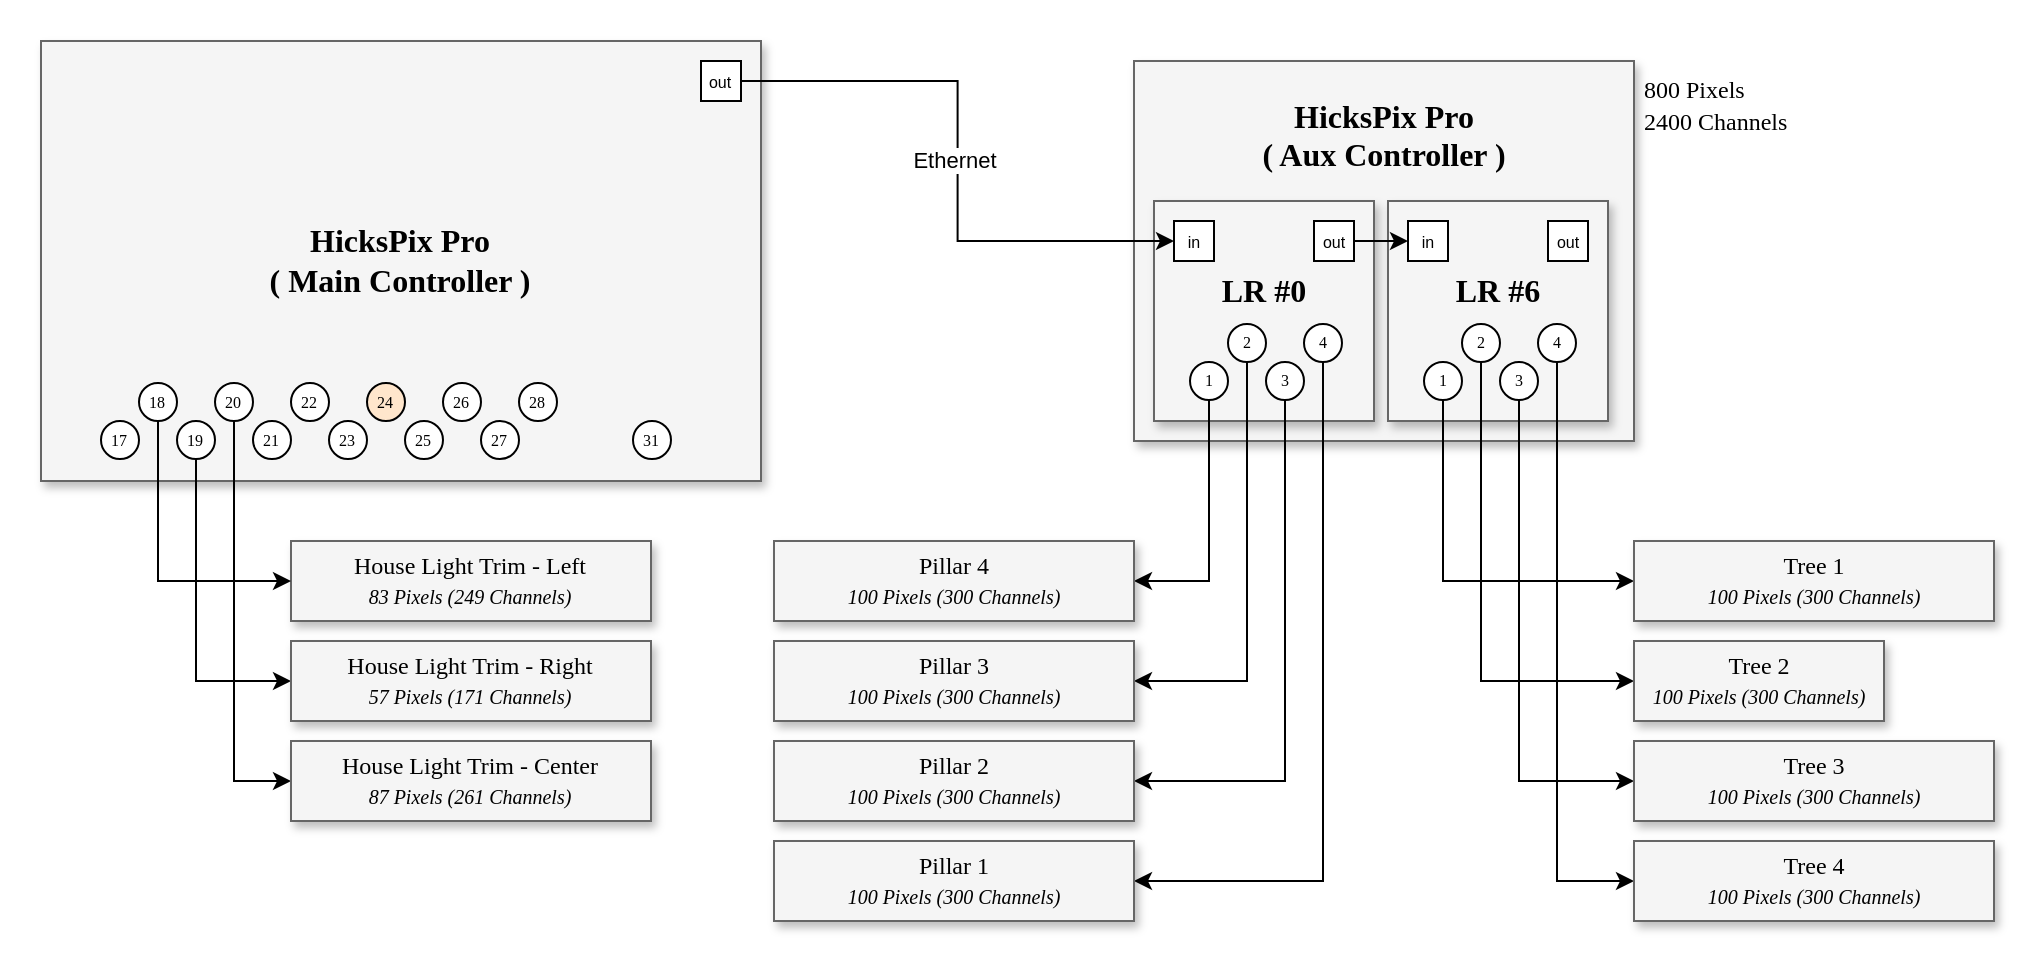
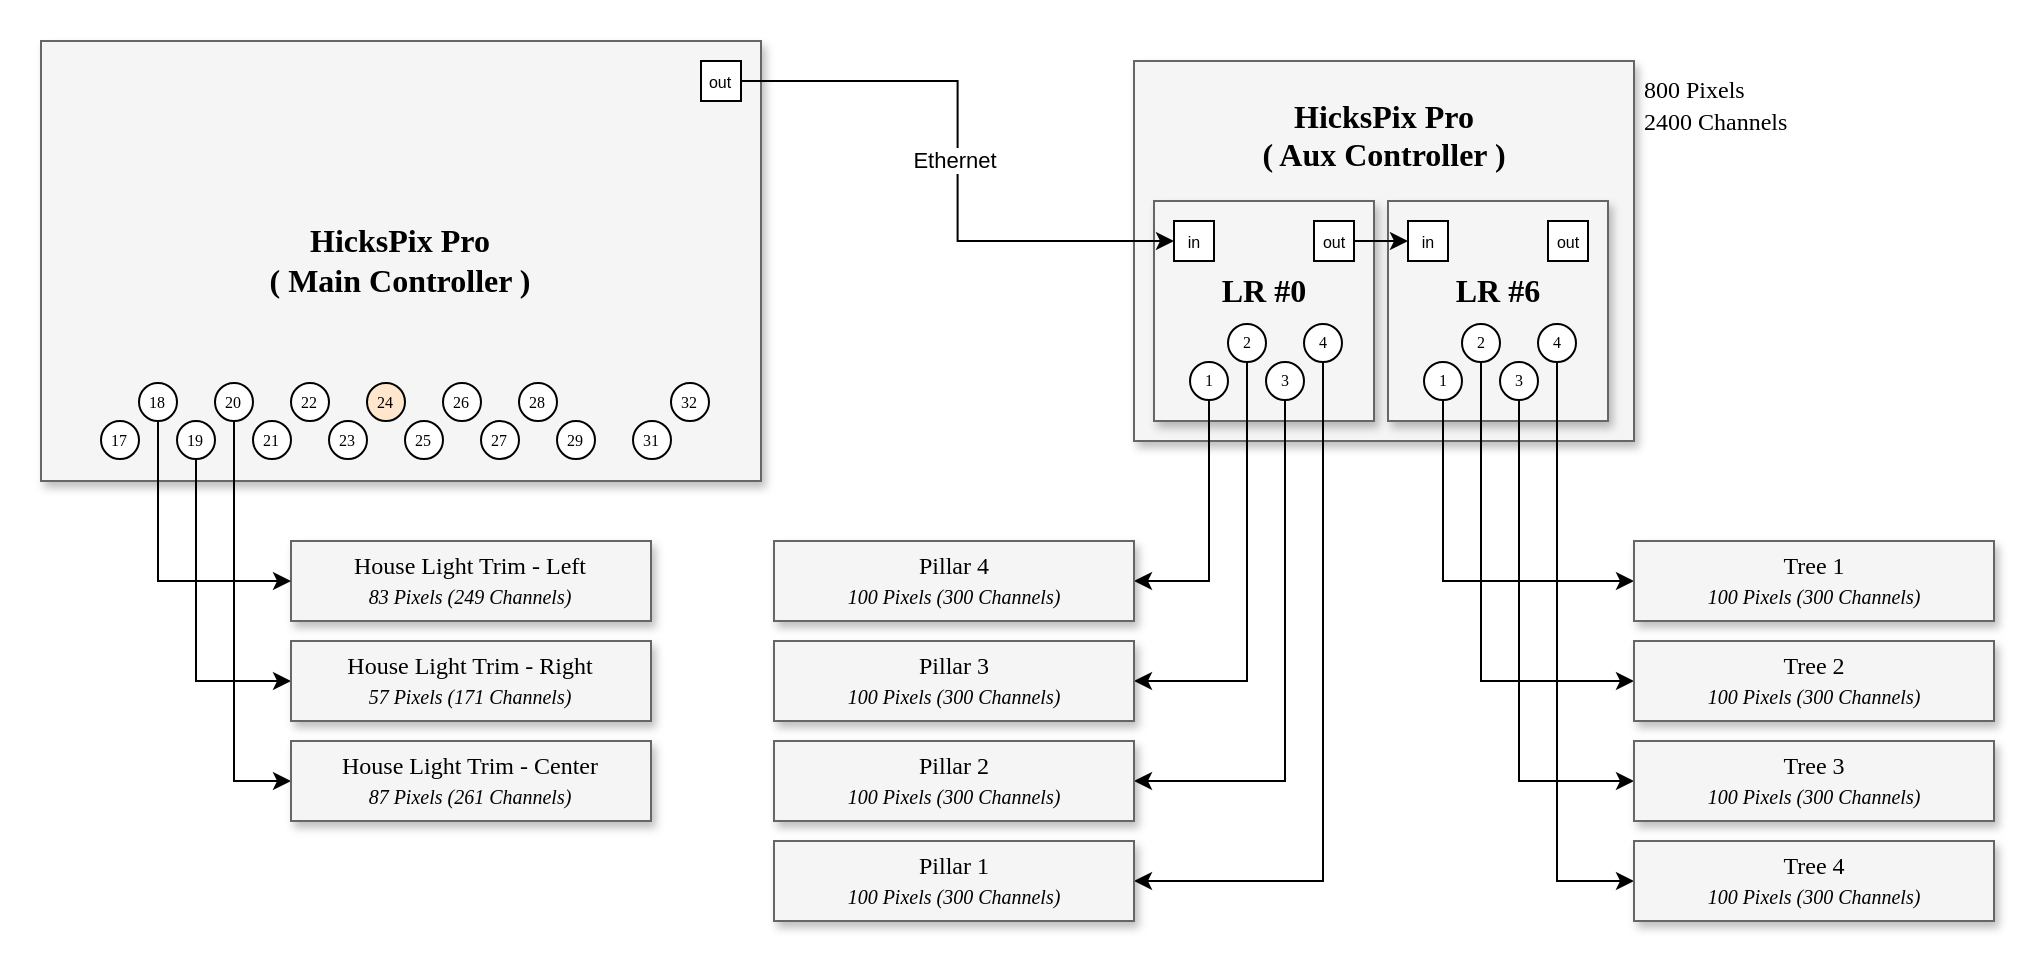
node "32": added
node "29": added
node "Tree 2 100 Pixels (300 Channels)": size 250x80 -> 360x80
